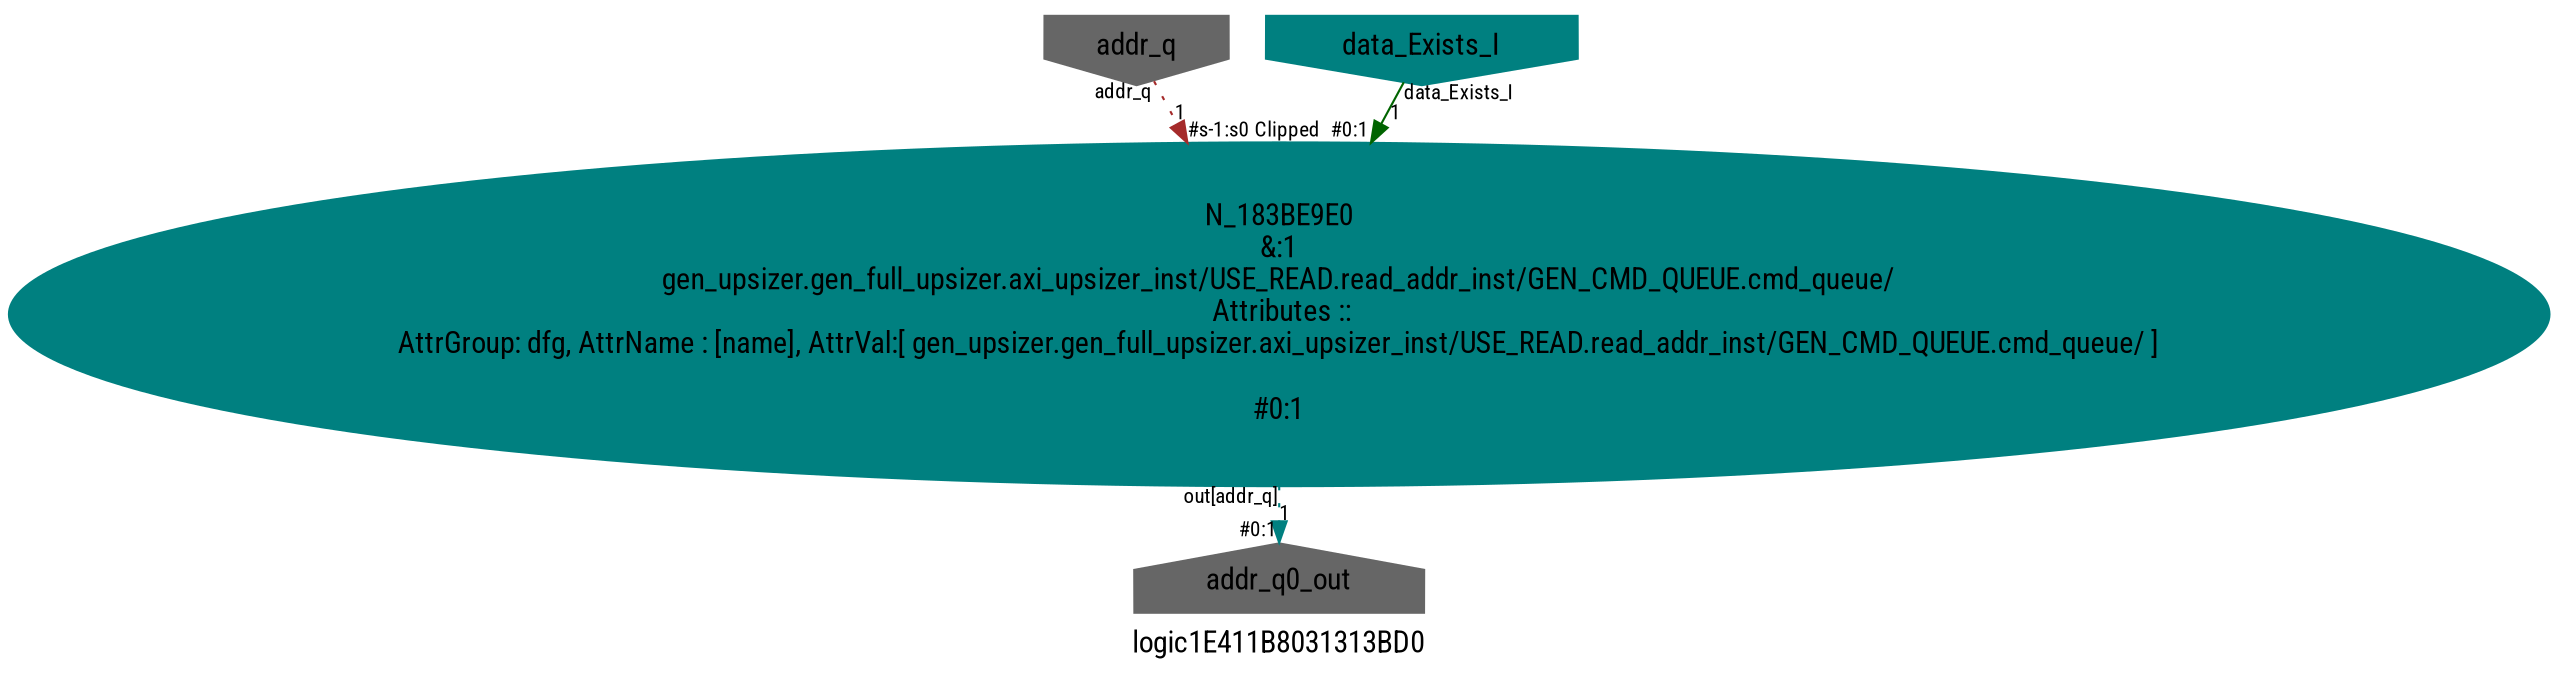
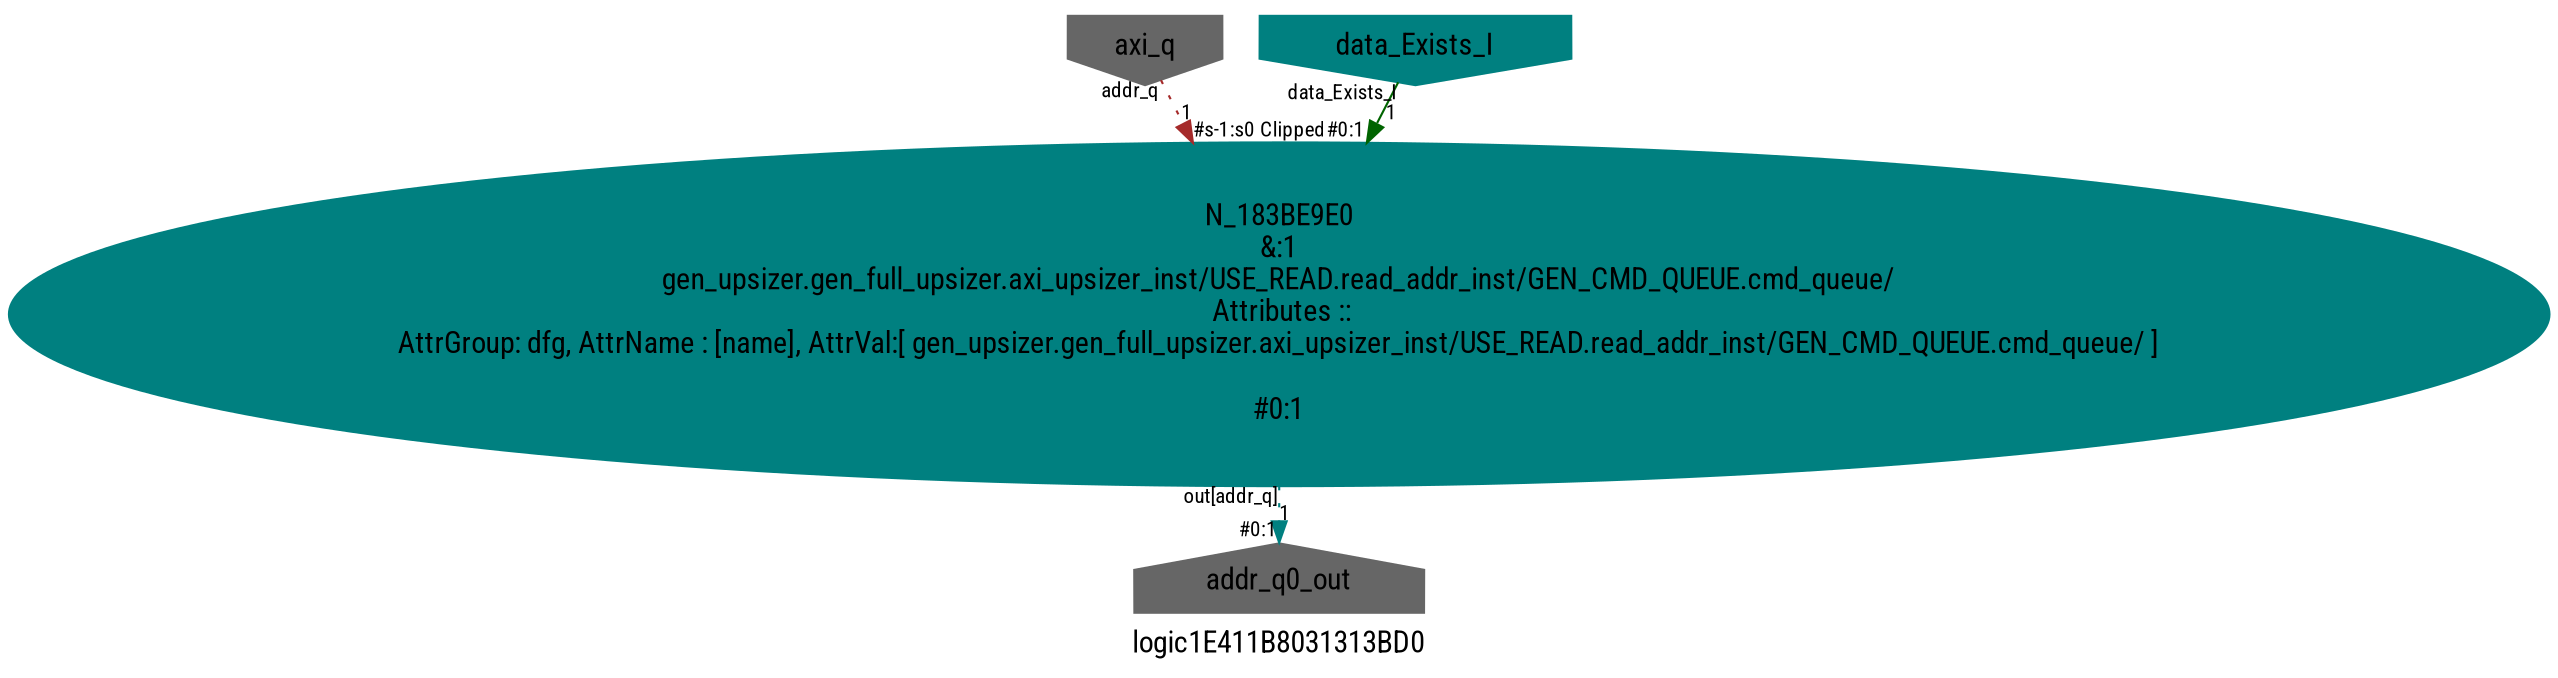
node "addr_q": label "addr_q" -> "axi_q"
